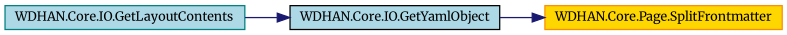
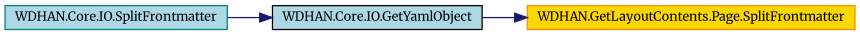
node "WDHAN.Core.IO.GetLayoutContents": label "WDHAN.Core.IO.GetLayoutContents" -> "WDHAN.Core.IO.SplitFrontmatter"
node "WDHAN.Core.Page.SplitFrontmatter": label "WDHAN.Core.Page.SplitFrontmatter" -> "WDHAN.GetLayoutContents.Page.SplitFrontmatter"
